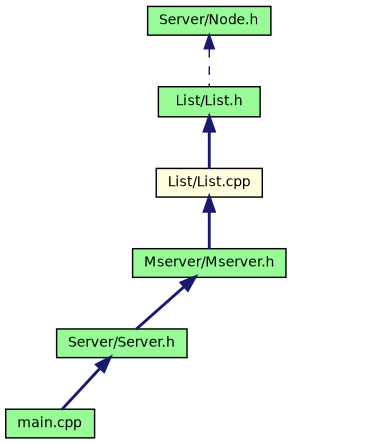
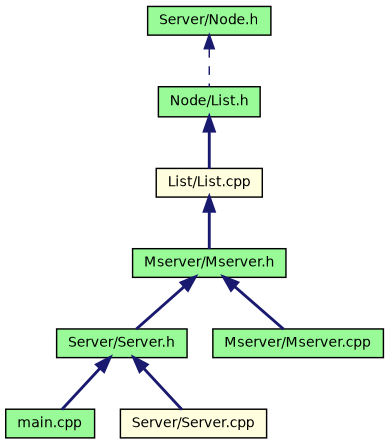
node "List/List.h": label "List/List.h" -> "Node/List.h"
node "Mserver/Mserver.cpp": added
node "Server/Server.cpp": added
